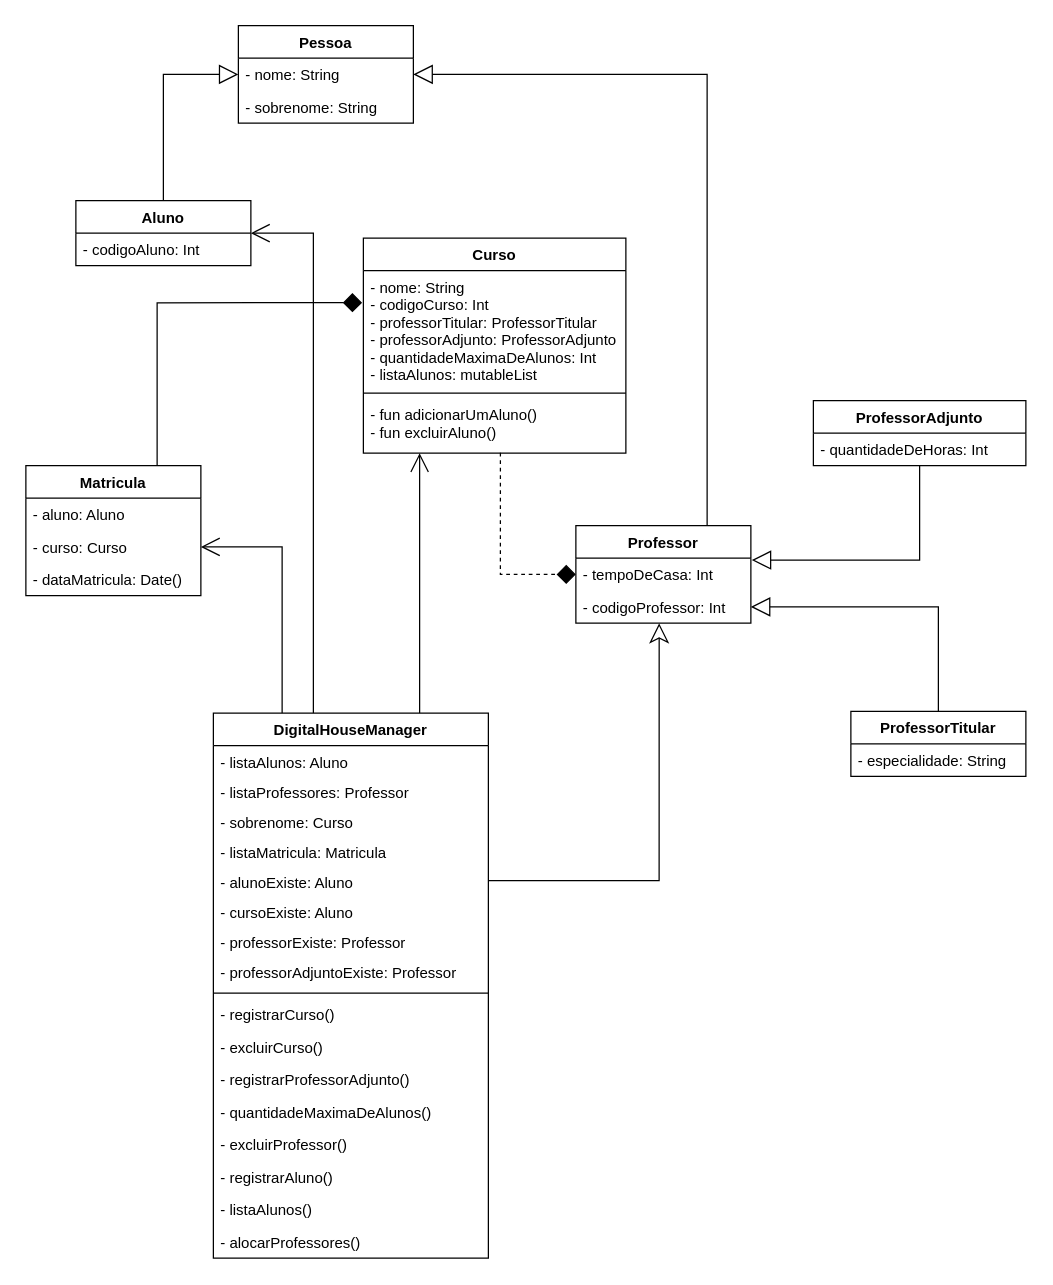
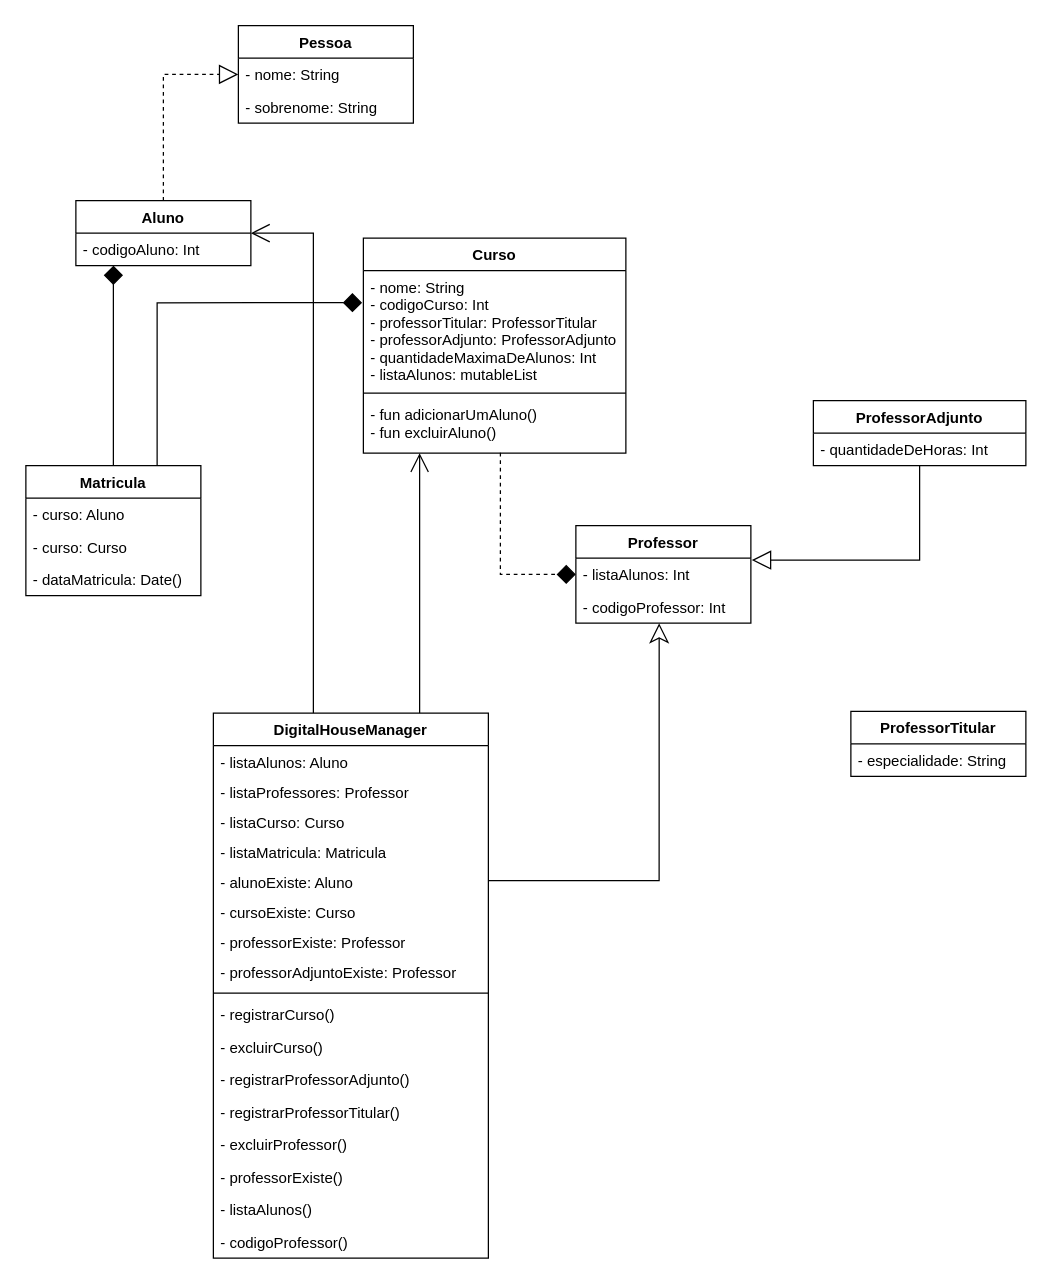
edge "Aluno" -> "- nome: String": style solid -> dashed
edge "Professor" -> "- nome: String": removed
edge "Matricula" -> "- codigoAluno: Int": added
node "- aluno: Aluno": label "- aluno: Aluno" -> "- curso: Aluno"
node "- tempoDeCasa: Int": label "- tempoDeCasa: Int" -> "- listaAlunos: Int"
edge "DigitalHouseManager" -> "- curso: Curso": removed
edge "ProfessorTitular" -> "- codigoProfessor: Int": removed
node "- sobrenome: Curso": label "- sobrenome: Curso" -> "- listaCurso: Curso"
node "- cursoExiste: Aluno": label "- cursoExiste: Aluno" -> "- cursoExiste: Curso"
node "- quantidadeMaximaDeAlunos()": label "- quantidadeMaximaDeAlunos()" -> "- registrarProfessorTitular()"
node "- registrarAluno()": label "- registrarAluno()" -> "- professorExiste()"
node "- alocarProfessores()": label "- alocarProfessores()" -> "- codigoProfessor()"
